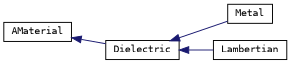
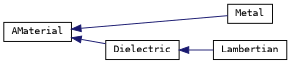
edge "Metal" -> "Dielectric": now "Metal" -> "AMaterial"
